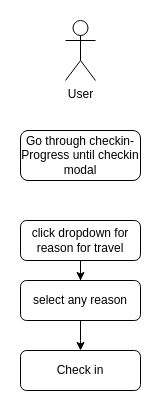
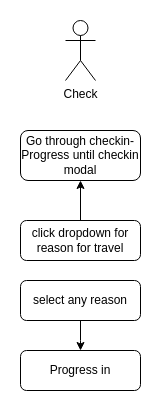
node "User": label "User" -> "Check"
edge "click dropdown for reason for travel" -> "select any reason": now "click dropdown for reason for travel" -> "Go through checkin-Progress until checkin modal"
node "Check in": label "Check in" -> "Progress in"
